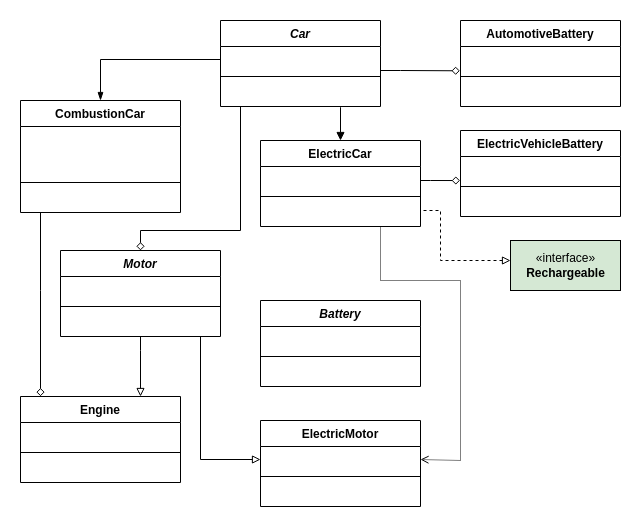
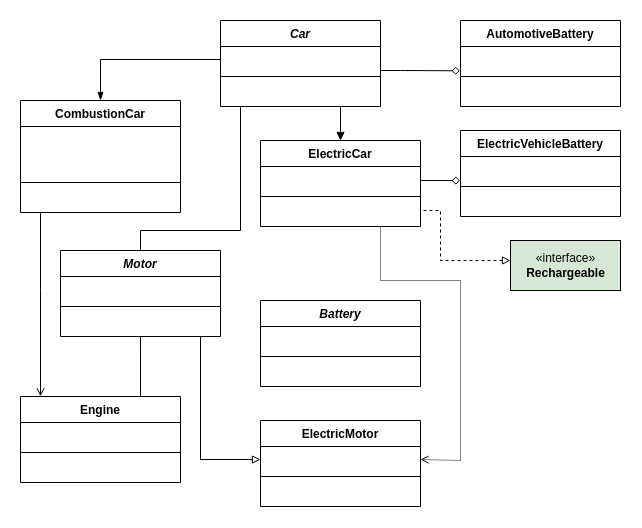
edge "Car" -> "Motor": arrowhead diamond -> none
edge "Motor" -> "Engine": arrowhead block -> none
edge "CombustionCar" -> "Engine": arrowhead diamond -> open
